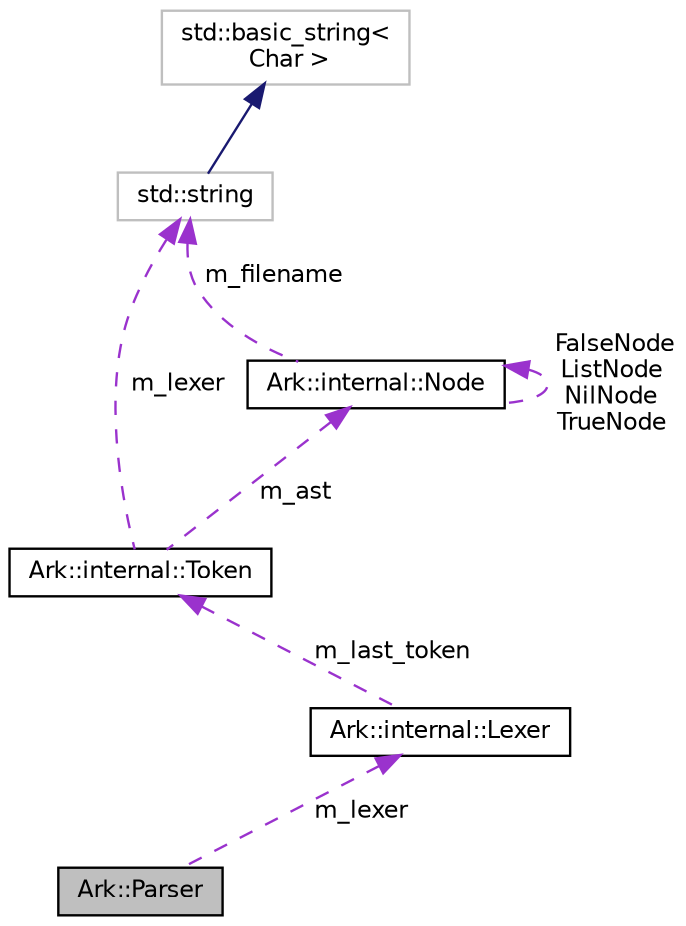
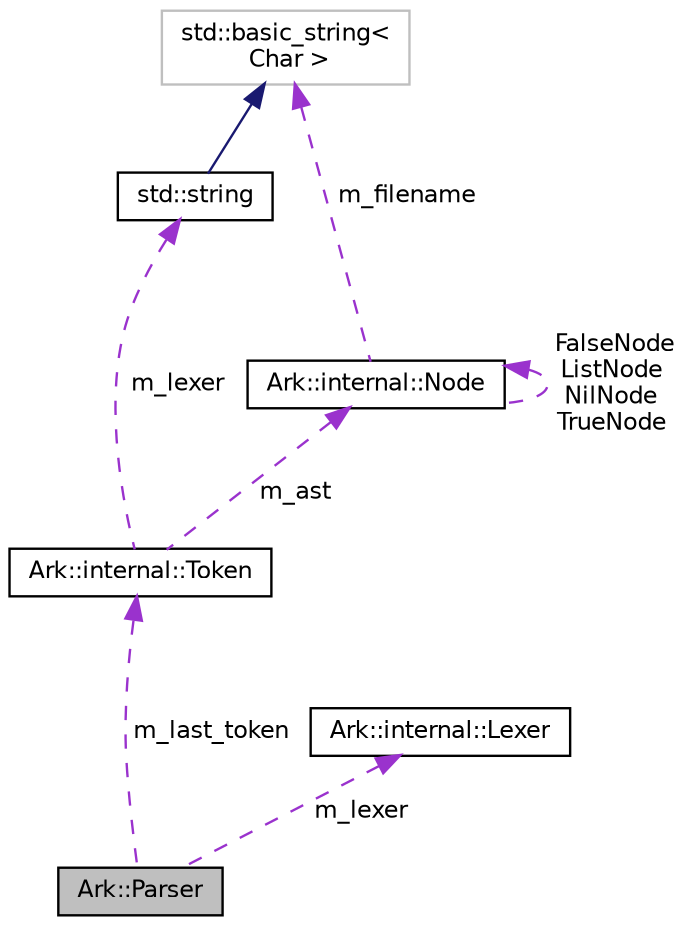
node "std::string": color grey75 -> black
edge "Ark::internal::Node" -> "std::string": now "Ark::internal::Node" -> "std::basic_string< Char >"
edge "Ark::internal::Lexer" -> "Ark::internal::Token": now "Ark::Parser" -> "Ark::internal::Token"
